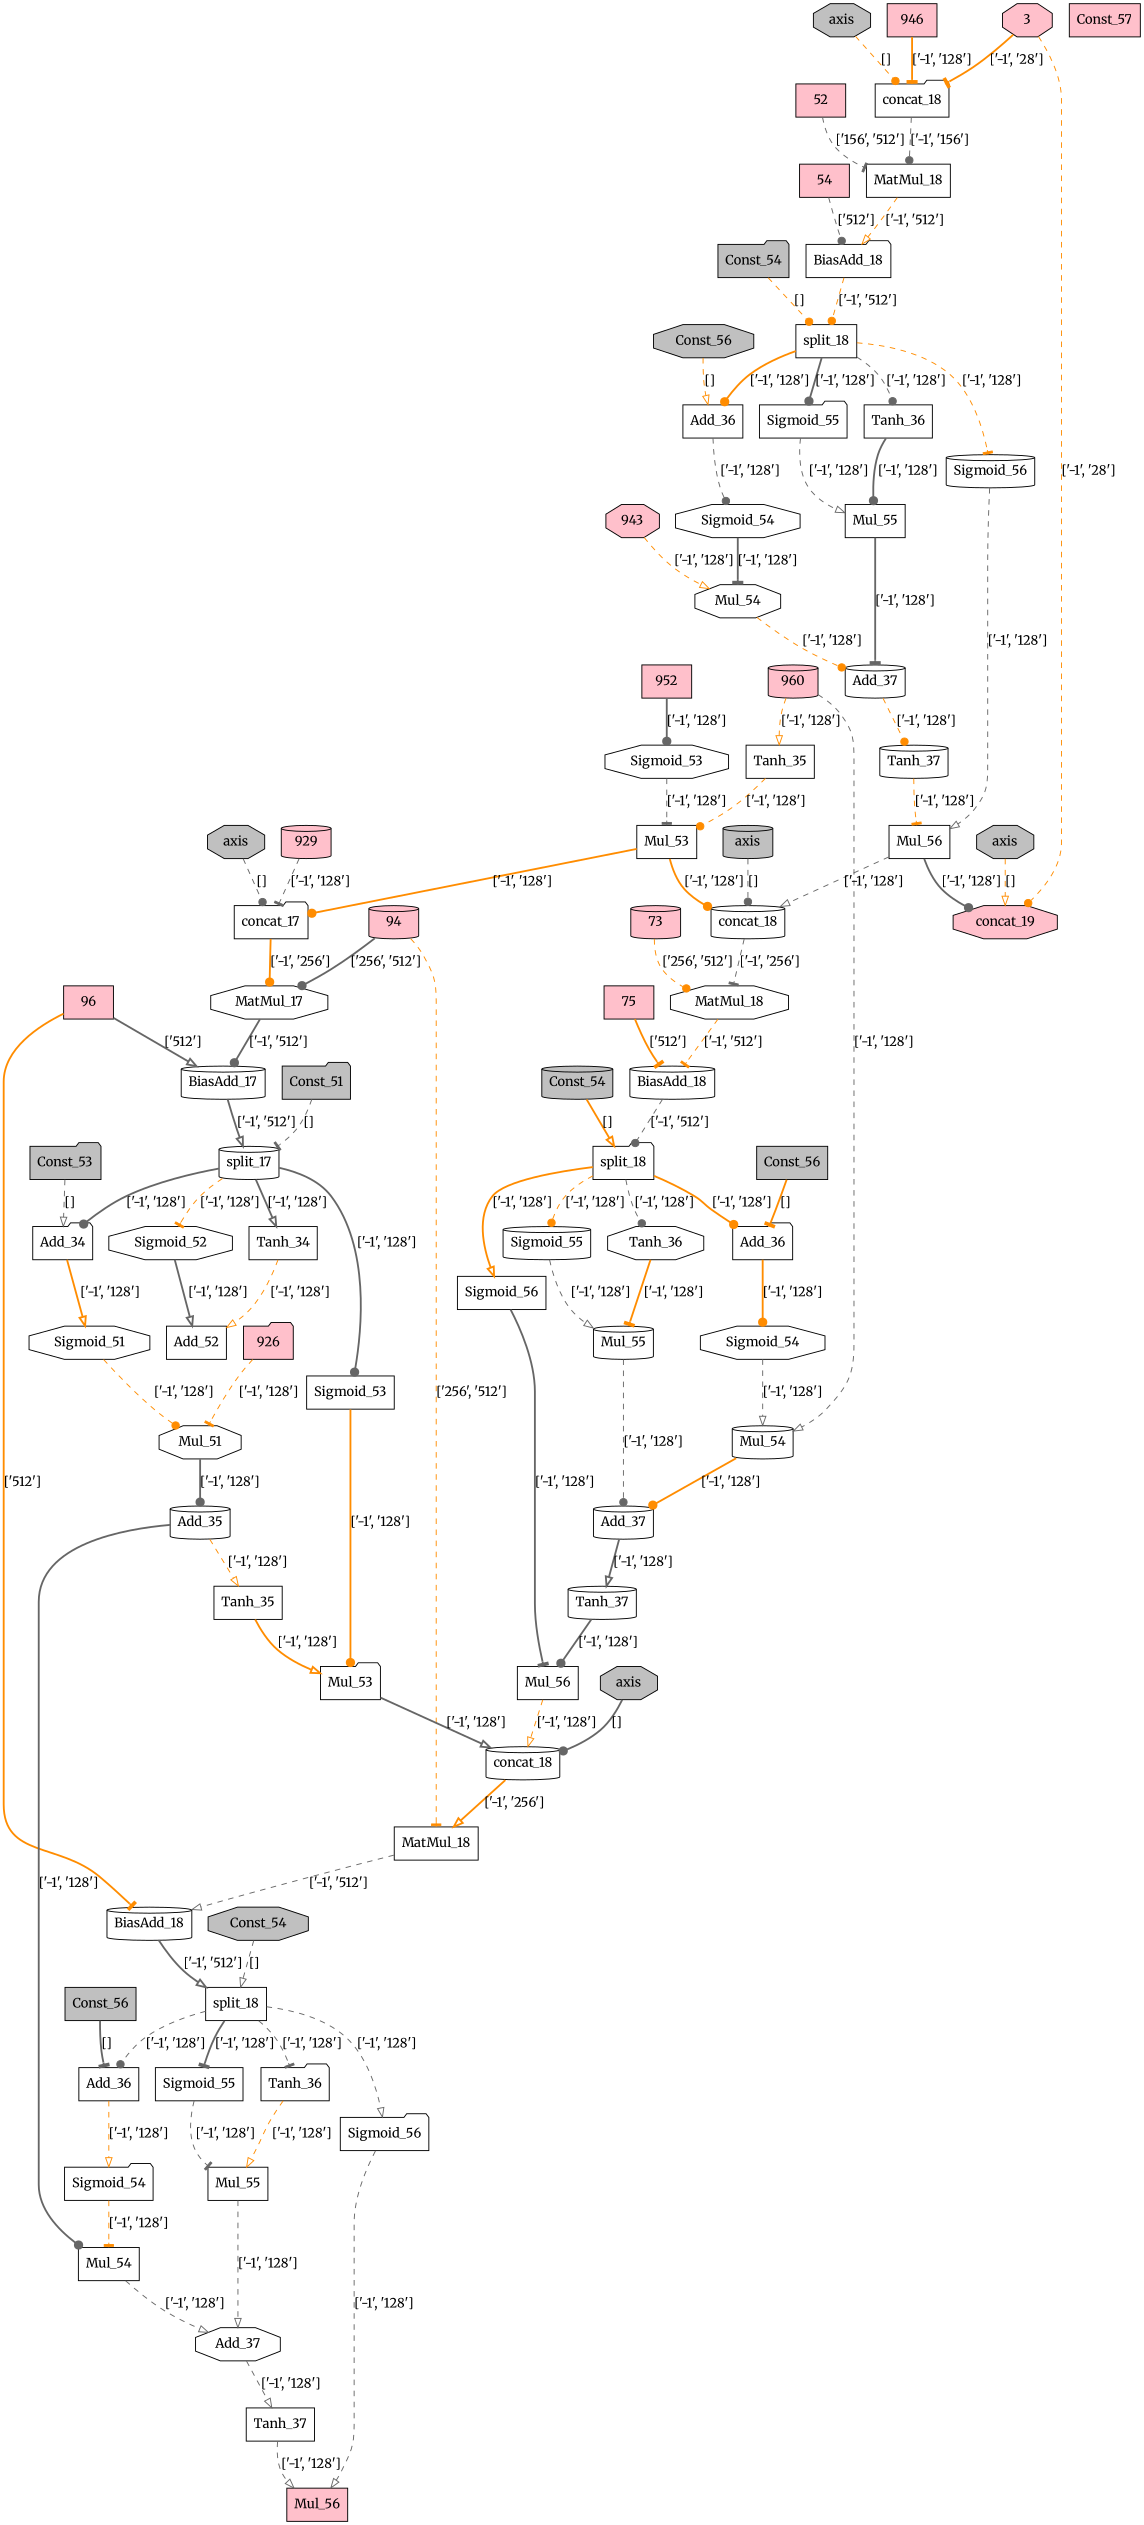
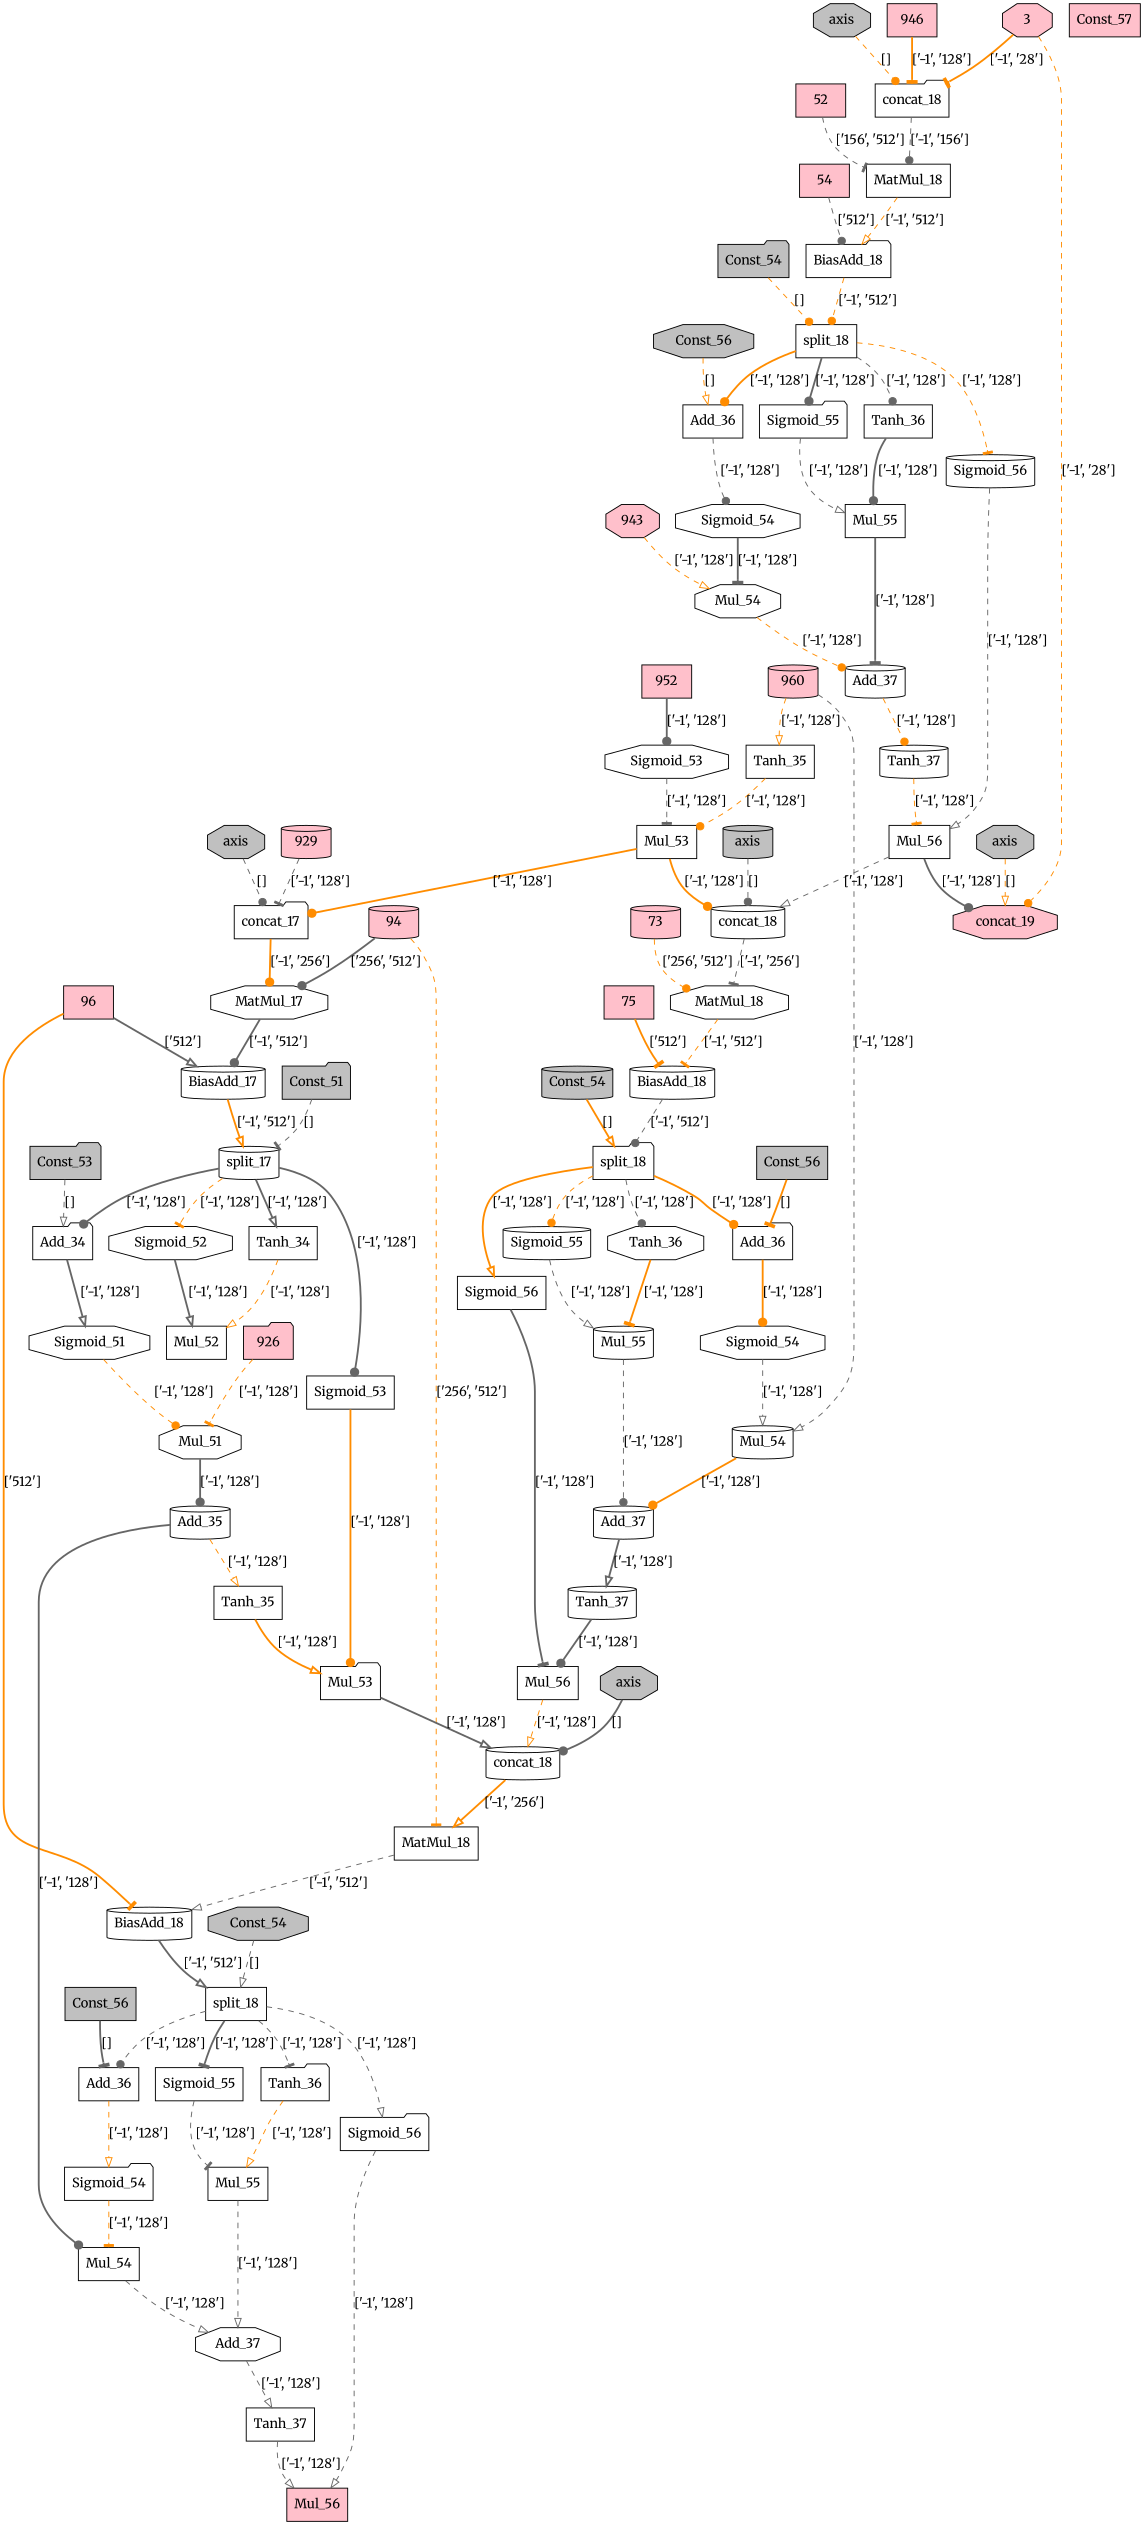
edge "BiasAdd_17" -> "split_17": color gray40 -> darkorange
edge "Add_34" -> "Sigmoid_51": color darkorange -> gray40
node "Add_52": label "Add_52" -> "Mul_52"
